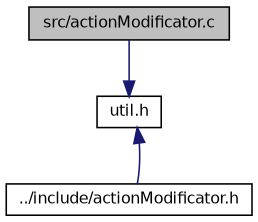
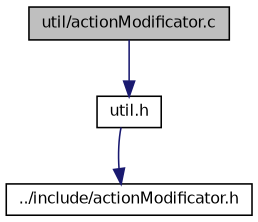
node "src/actionModificator.c": label "src/actionModificator.c" -> "util/actionModificator.c"
edge "../include/actionModificator.h" -> "util.h": reversed
